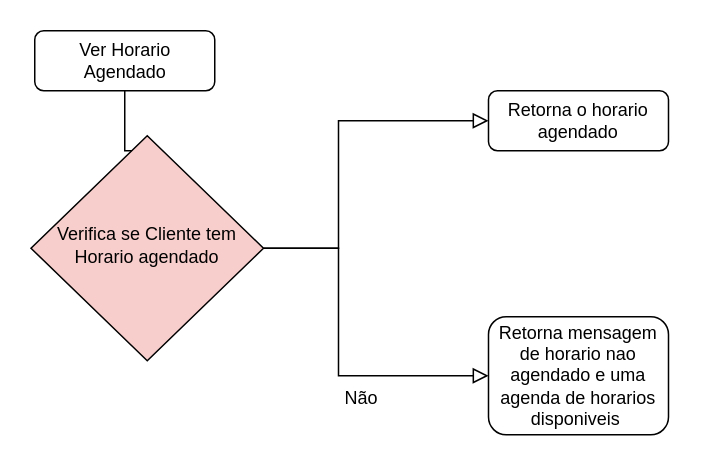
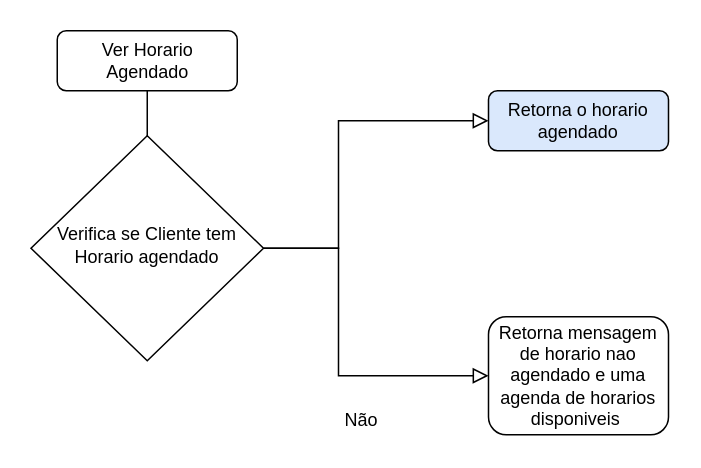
node "Ver Horario Agendado": moved (125, 61) -> (147, 61)
node "Retorna o horario agendado": fillcolor #ffffff -> #dae8fc
node "Verifica se Cliente tem Horario agendado": fillcolor #f8cecc -> #ffffff
node "Não": moved (361, 398) -> (361, 421)
